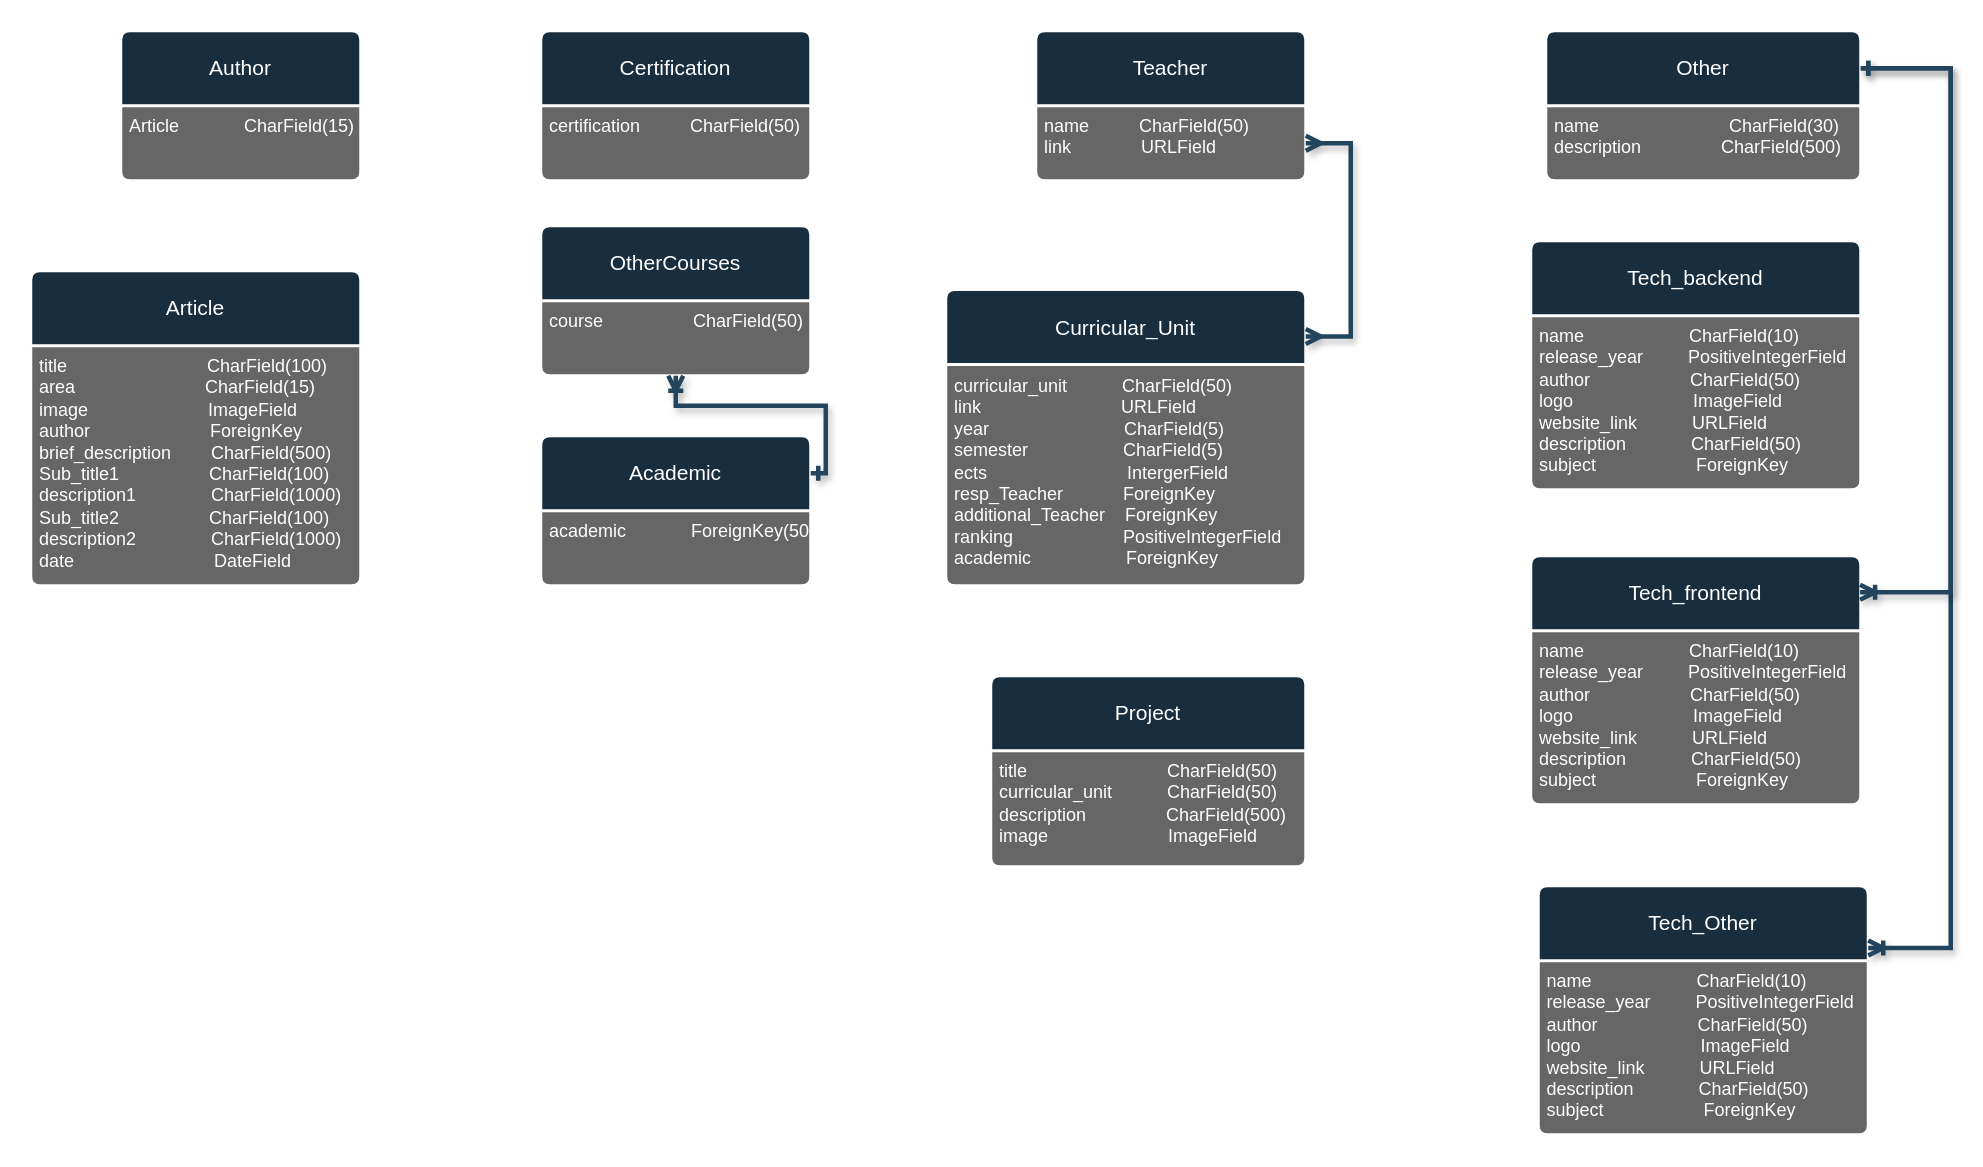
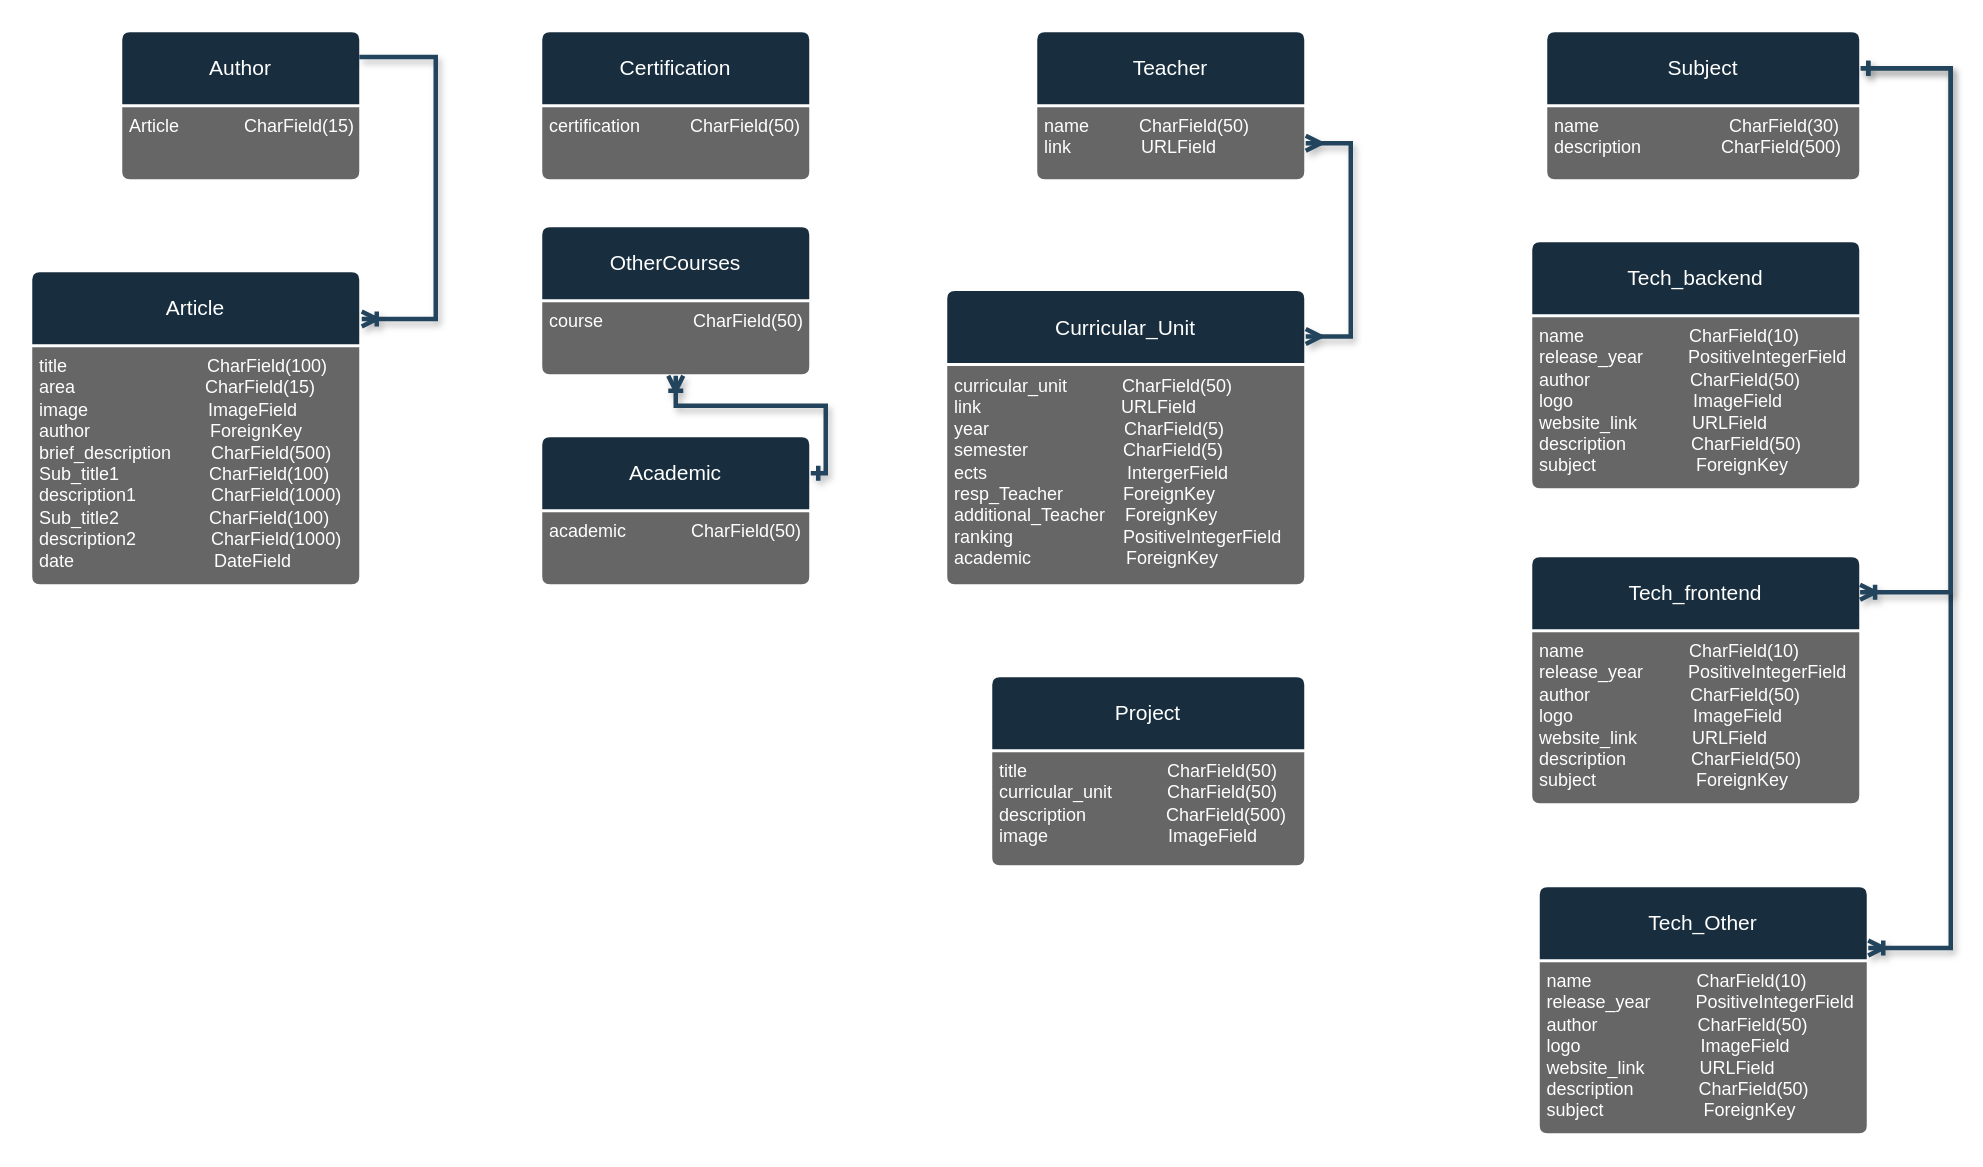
node "Other": label "Other" -> "Subject"
edge "Author" -> "Article": added
node "academic ForeignKey(50)": label "academic ForeignKey(50)" -> "academic CharField(50)"
